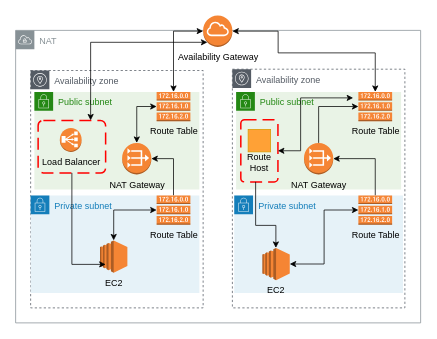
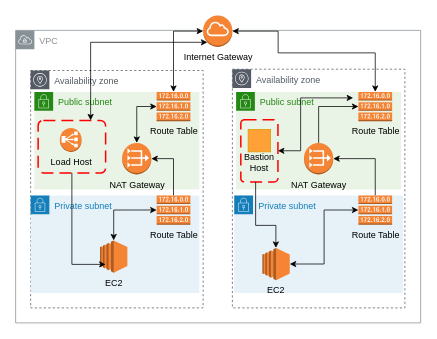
node "NAT": label "NAT" -> "VPC"
node "Availability Gateway": label "Availability Gateway" -> "Internet Gateway"
node "Route Host": label "Route Host" -> "Bastion Host"
node "Load Balancer": label "Load Balancer" -> "Load Host"
